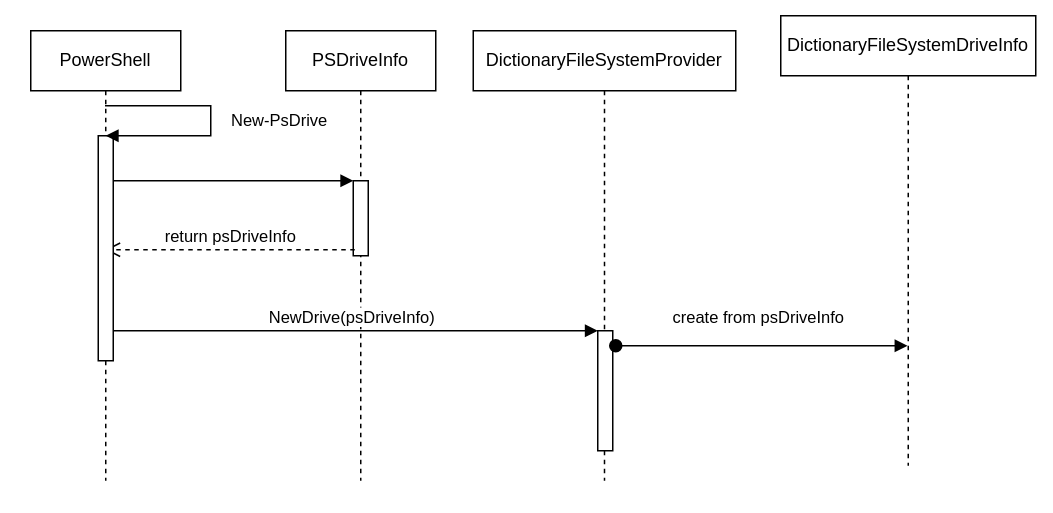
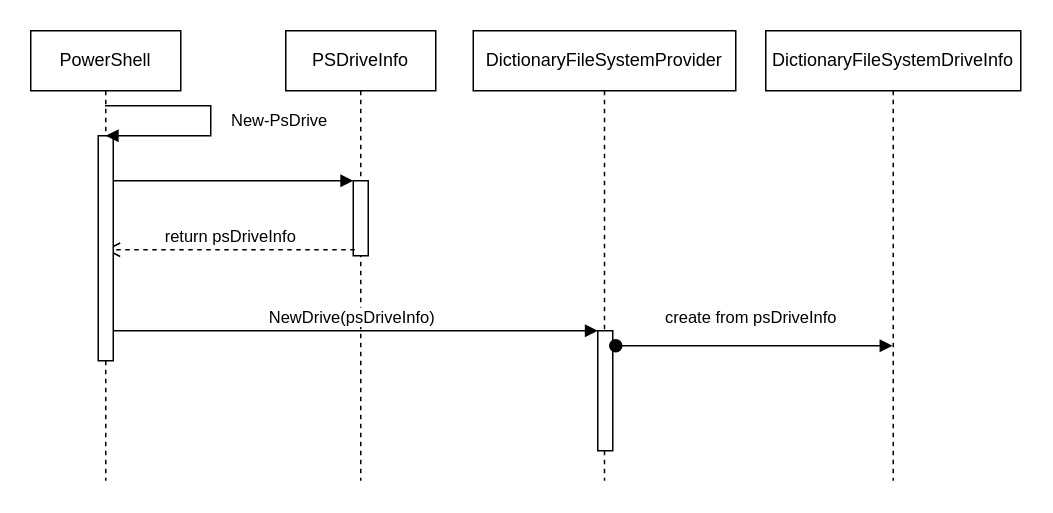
node "DictionaryFileSystemDriveInfo": moved (908, 241) -> (893, 256)
